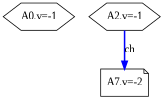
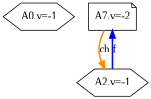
edge "A7.v=-2" -> "A2.v=-1": added, label "ch"
edge "A2.v=-1" -> "A7.v=-2": label "ch" -> "f"
